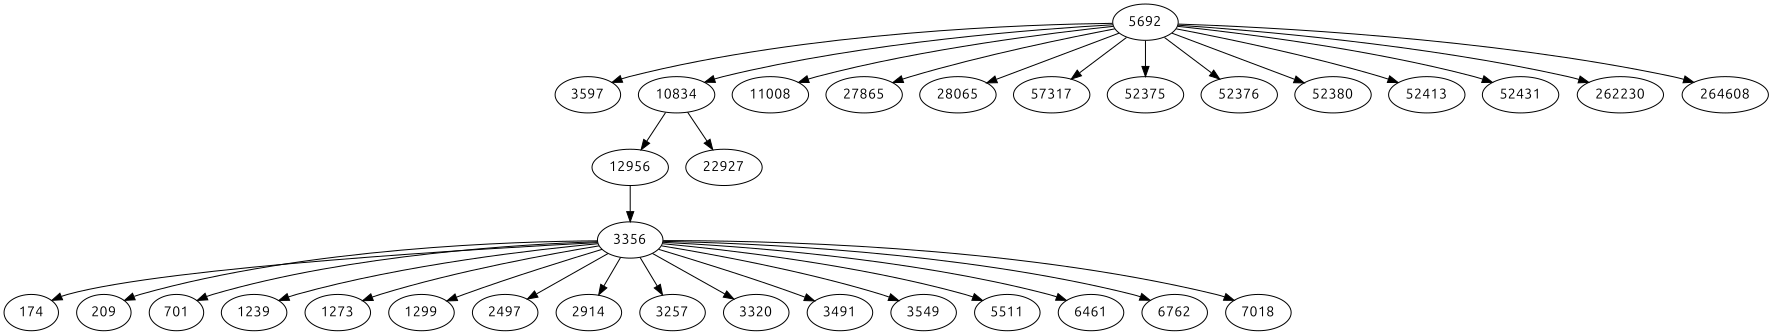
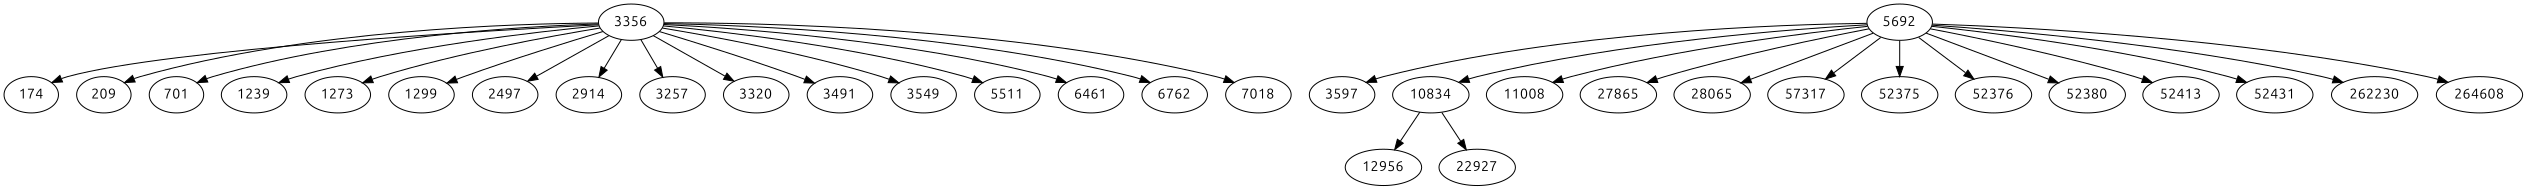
edge "12956" -> "3356": removed
